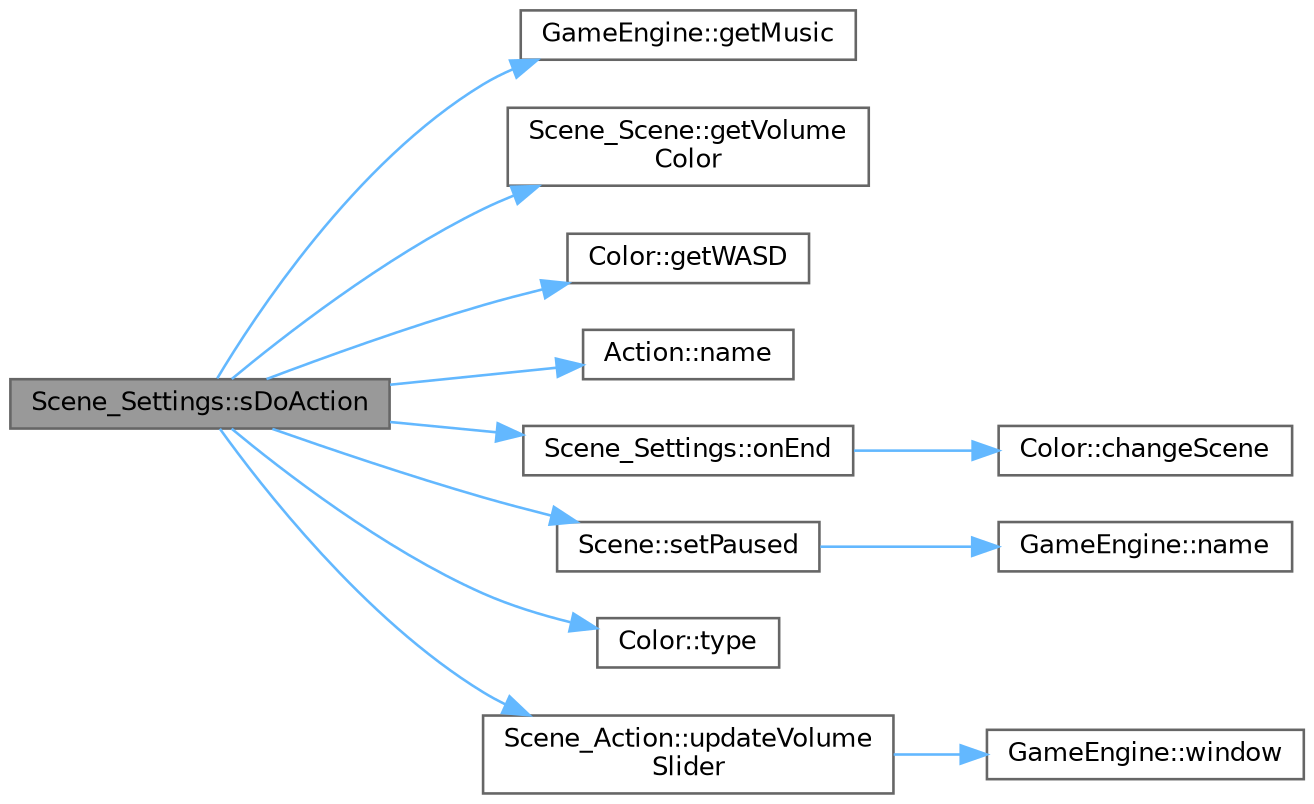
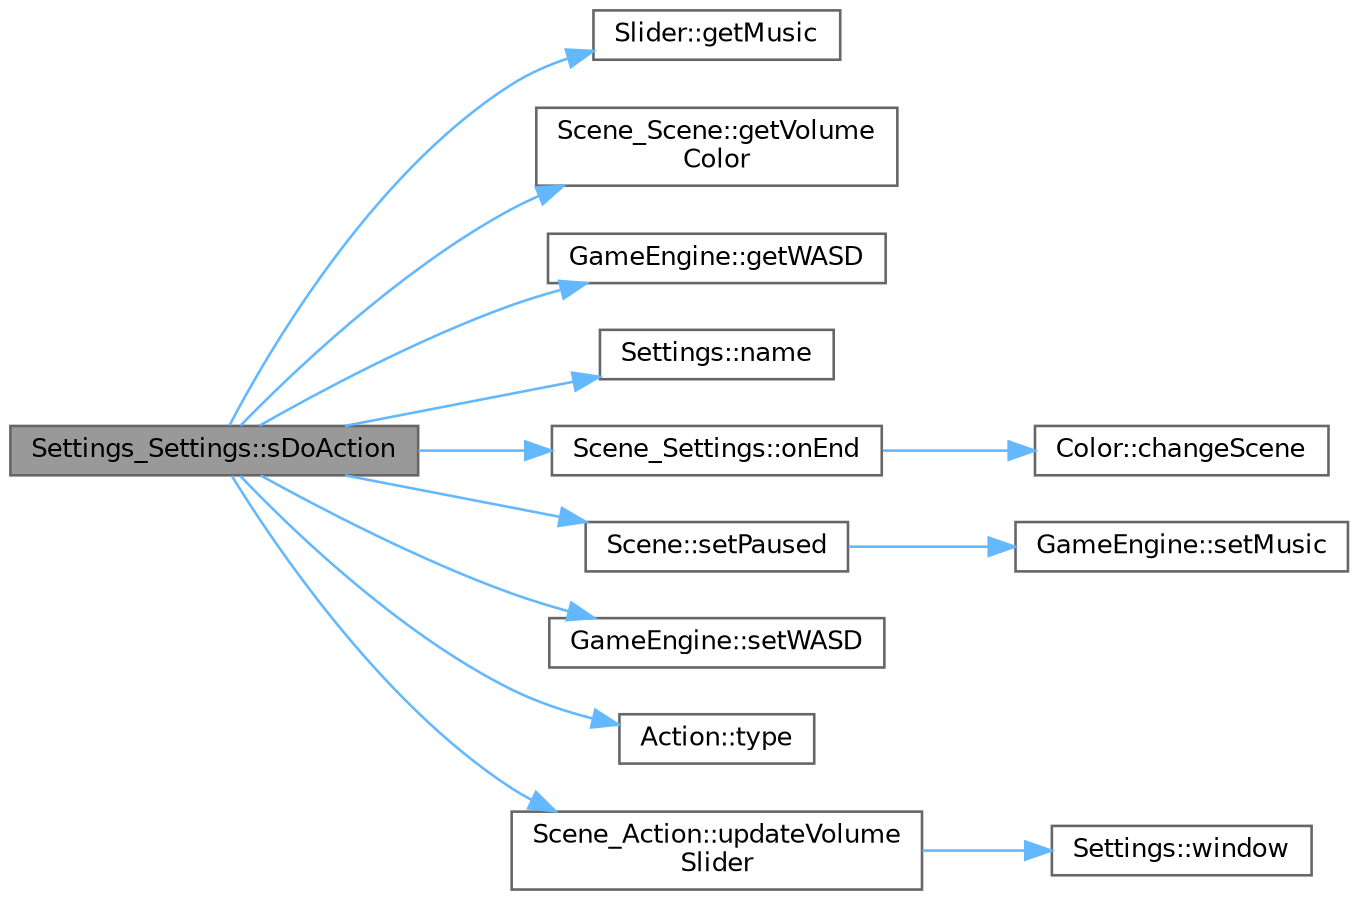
node "GameEngine::getMusic": label "GameEngine::getMusic" -> "Slider::getMusic"
node "Color::getWASD": label "Color::getWASD" -> "GameEngine::getWASD"
node "Action::name": label "Action::name" -> "Settings::name"
node "Scene_Settings::sDoAction": label "Scene_Settings::sDoAction" -> "Settings_Settings::sDoAction"
node "GameEngine::name": label "GameEngine::name" -> "GameEngine::setMusic"
node "Color::type": label "Color::type" -> "Action::type"
node "GameEngine::setWASD": added
node "GameEngine::window": label "GameEngine::window" -> "Settings::window"
